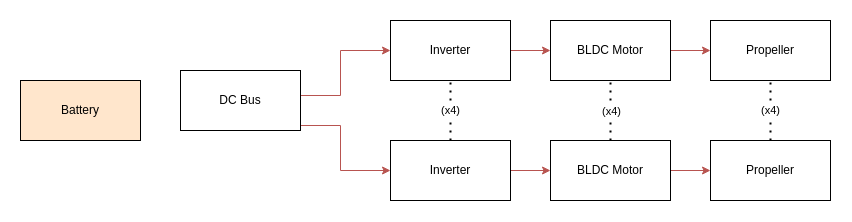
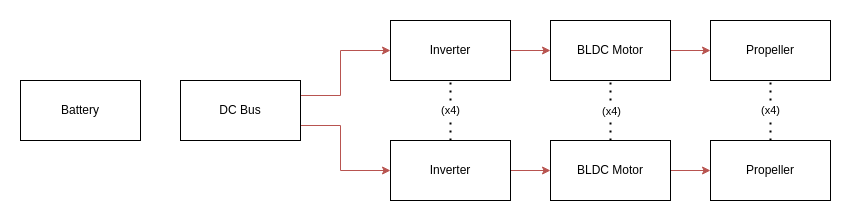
node "DC Bus": moved (241, 101) -> (241, 111)
node "Battery": fillcolor #ffe6cc -> #ffffff
